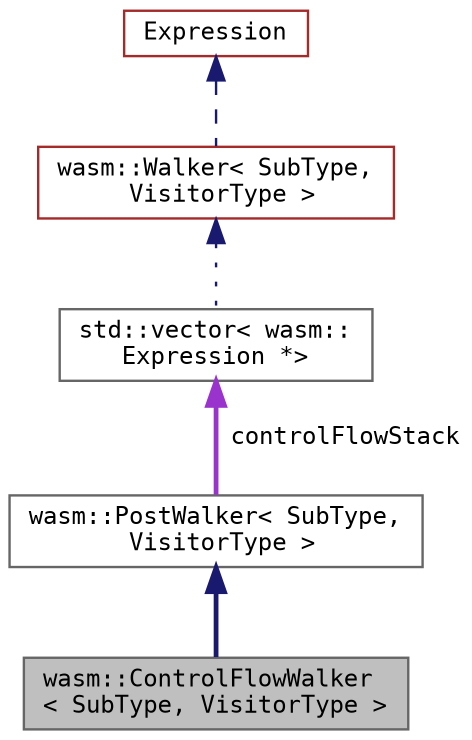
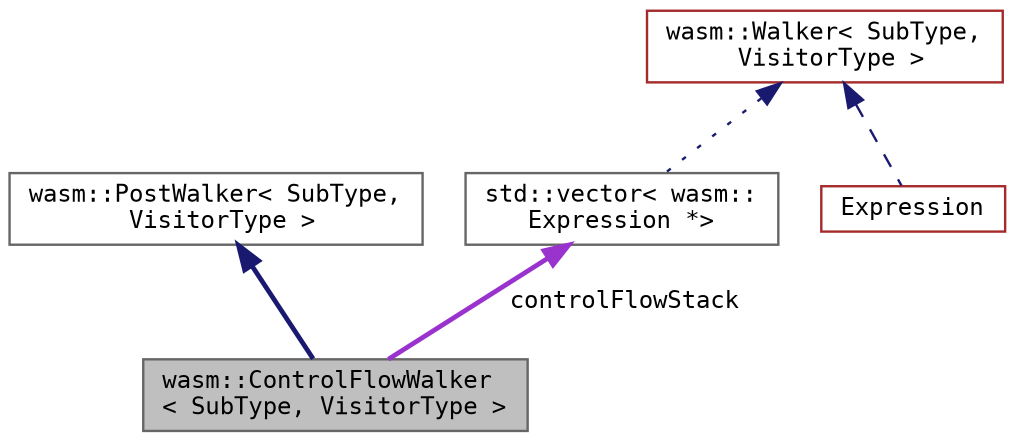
edge "wasm::Walker< SubType, VisitorType >" -> "Expression": reversed
edge "wasm::PostWalker< SubType, VisitorType >" -> "std::vector< wasm:: Expression *>": now "wasm::ControlFlowWalker < SubType, VisitorType >" -> "std::vector< wasm:: Expression *>"
